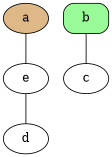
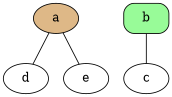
edge "e" -- "d": now "a" -- "d"
